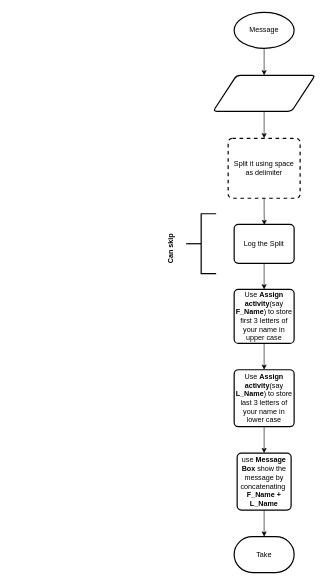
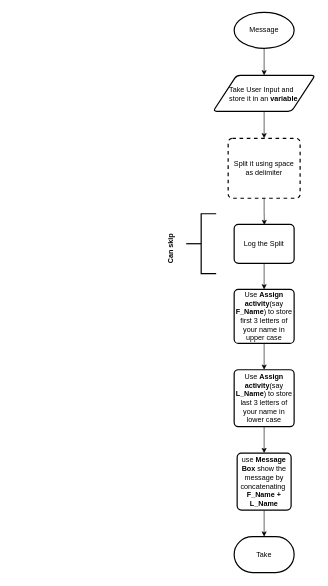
node "Take User Input and store it in an variable": added
